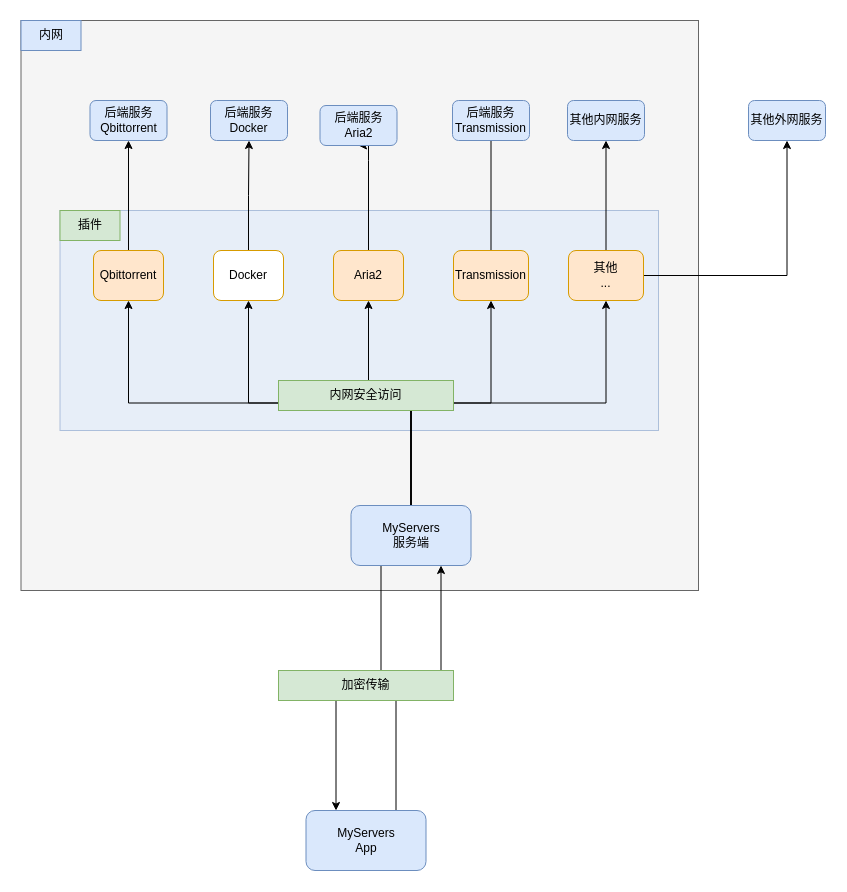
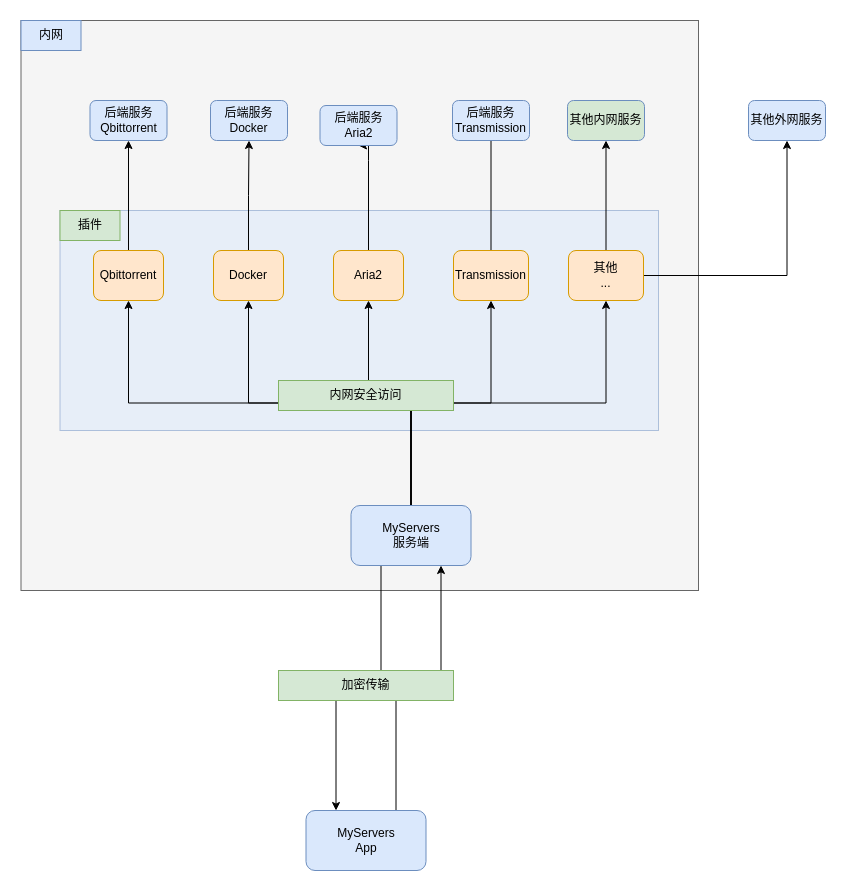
node "其他内网服务": fillcolor #dae8fc -> #d5e8d4
node "Docker": fillcolor #ffffff -> #ffe6cc
